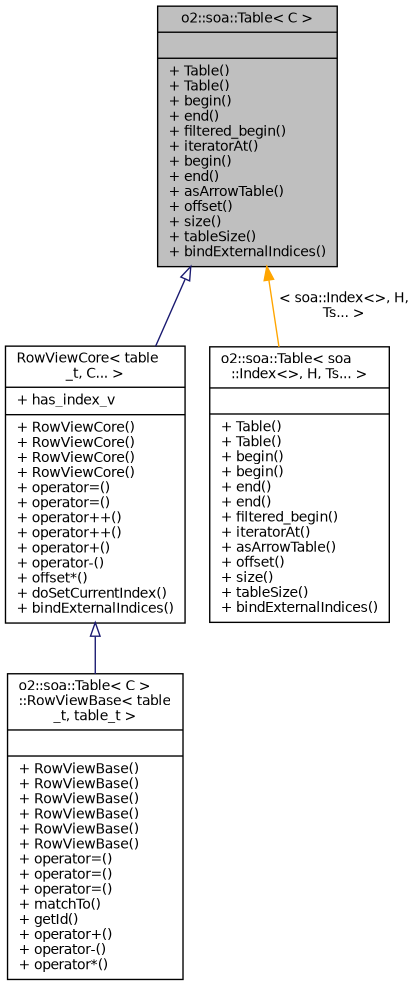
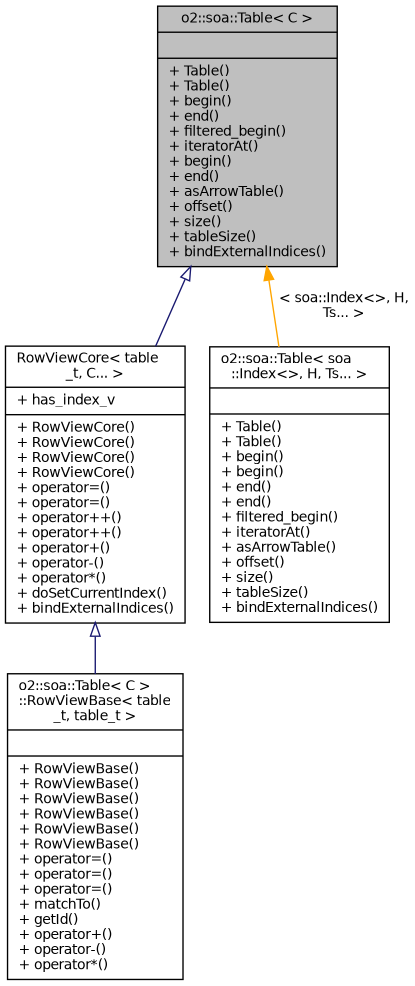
node "RowViewCore< table": text "+ offset*()" -> "+ operator*()"
